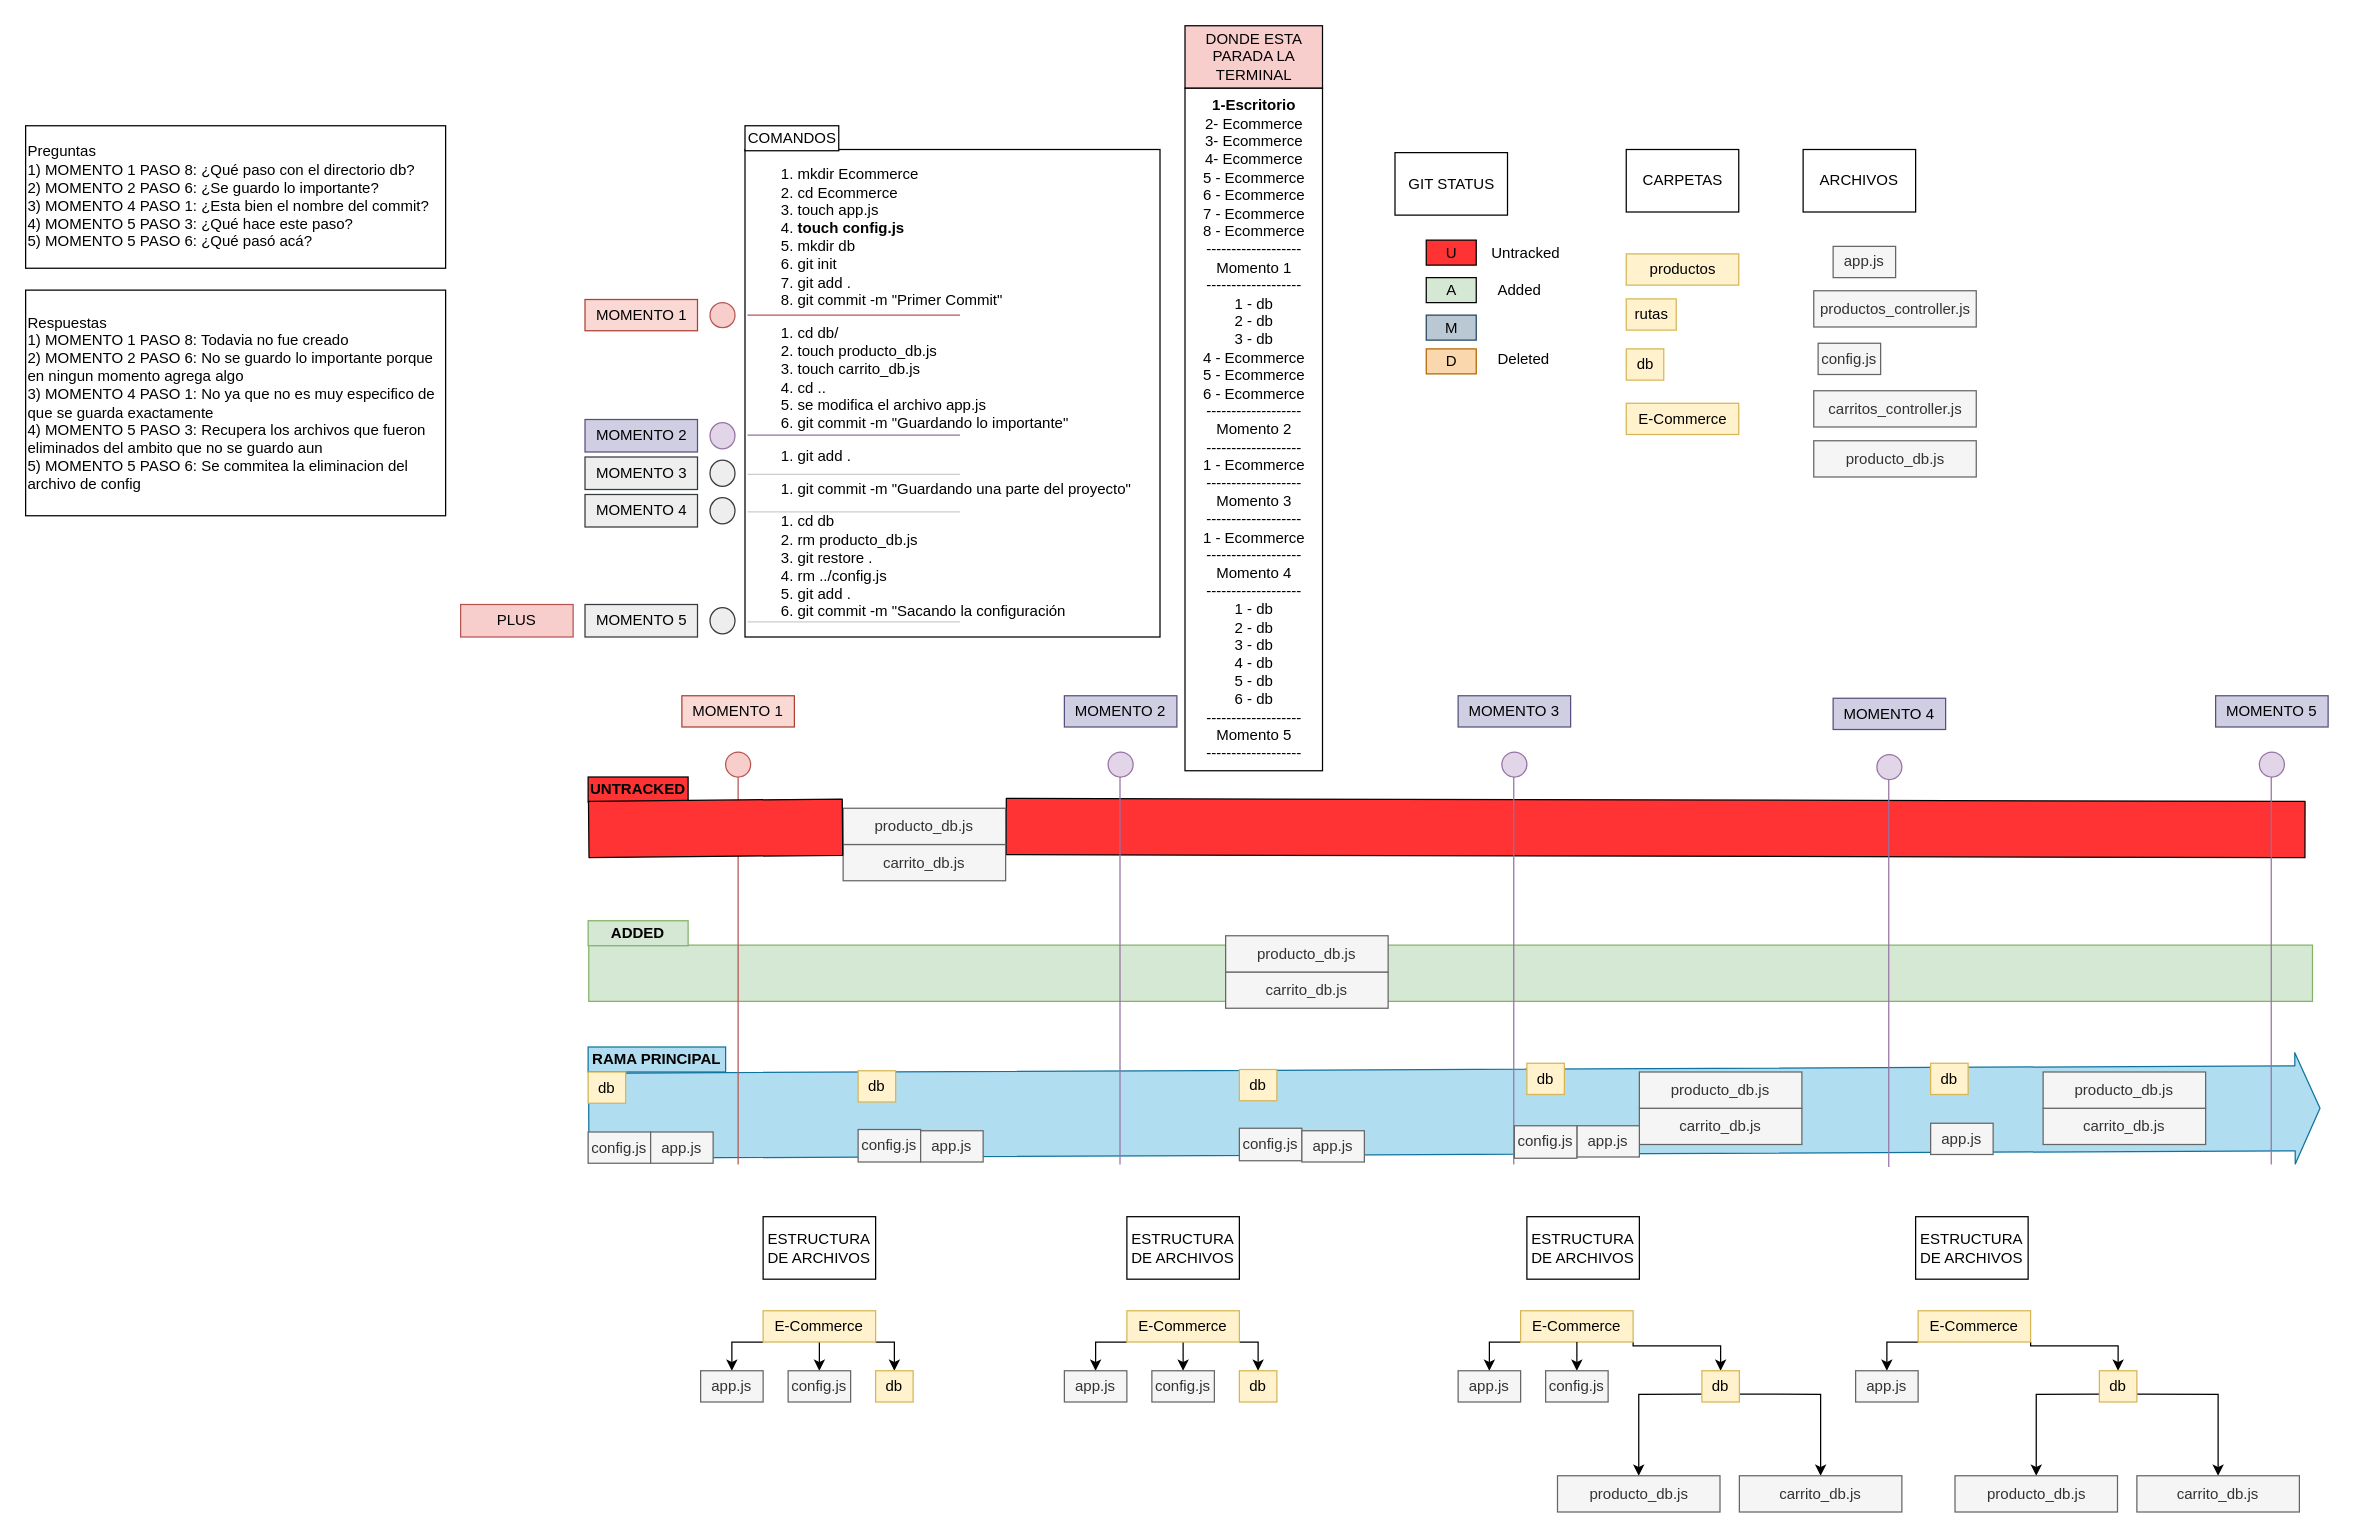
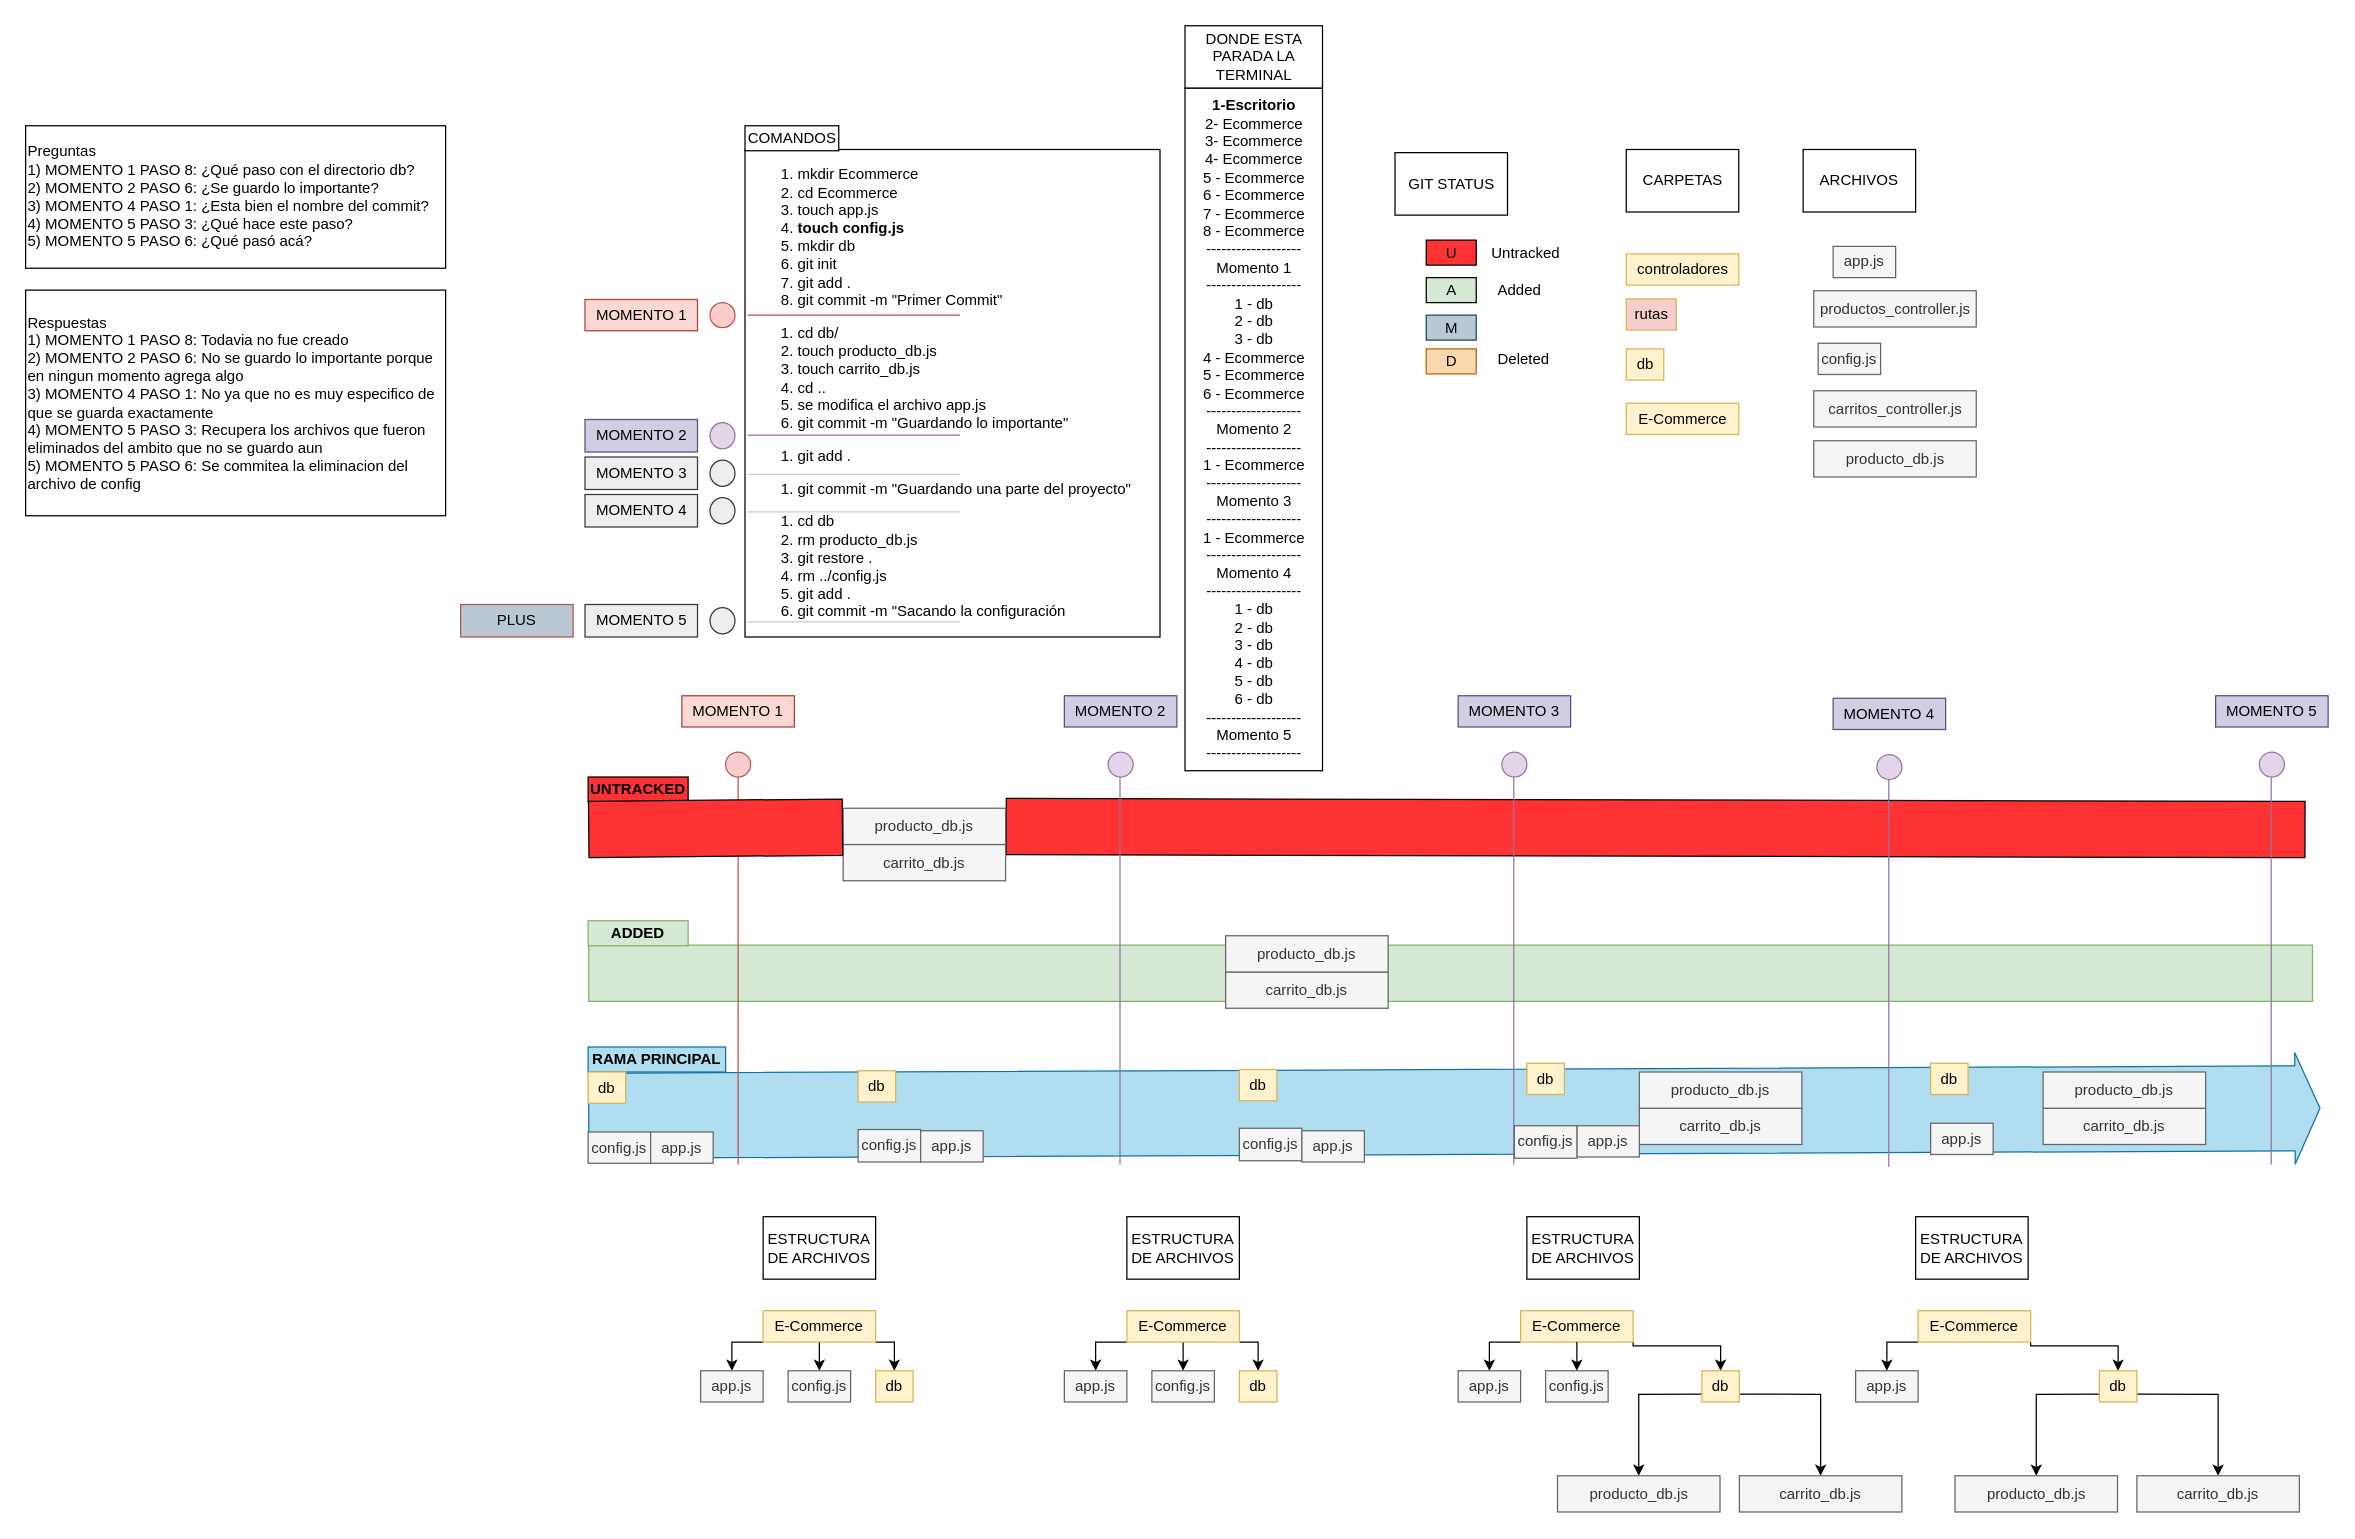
node "DONDE ESTA PARADA LA TERMINAL": fillcolor #f8cecc -> #ffffff
node "productos": label "productos" -> "controladores"
node "rutas": fillcolor #fff2cc -> #f8cecc
node "PLUS": fillcolor #f8cecc -> #bac8d3
